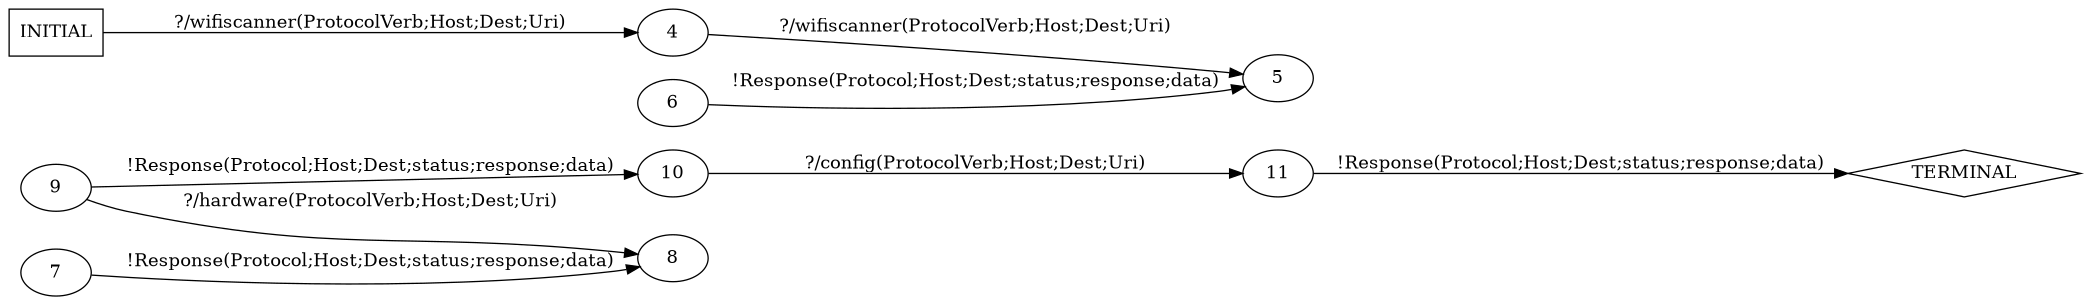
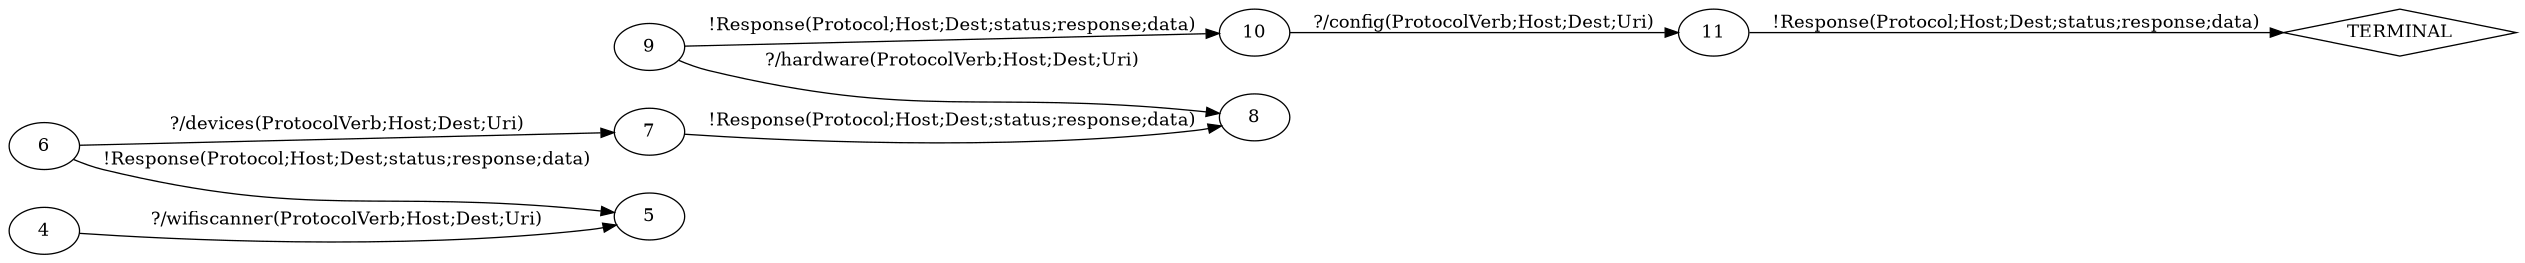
node "INITIAL": removed
edge "6" -> "7": added, label "?/devices(ProtocolVerb;Host;Dest;Uri)"
